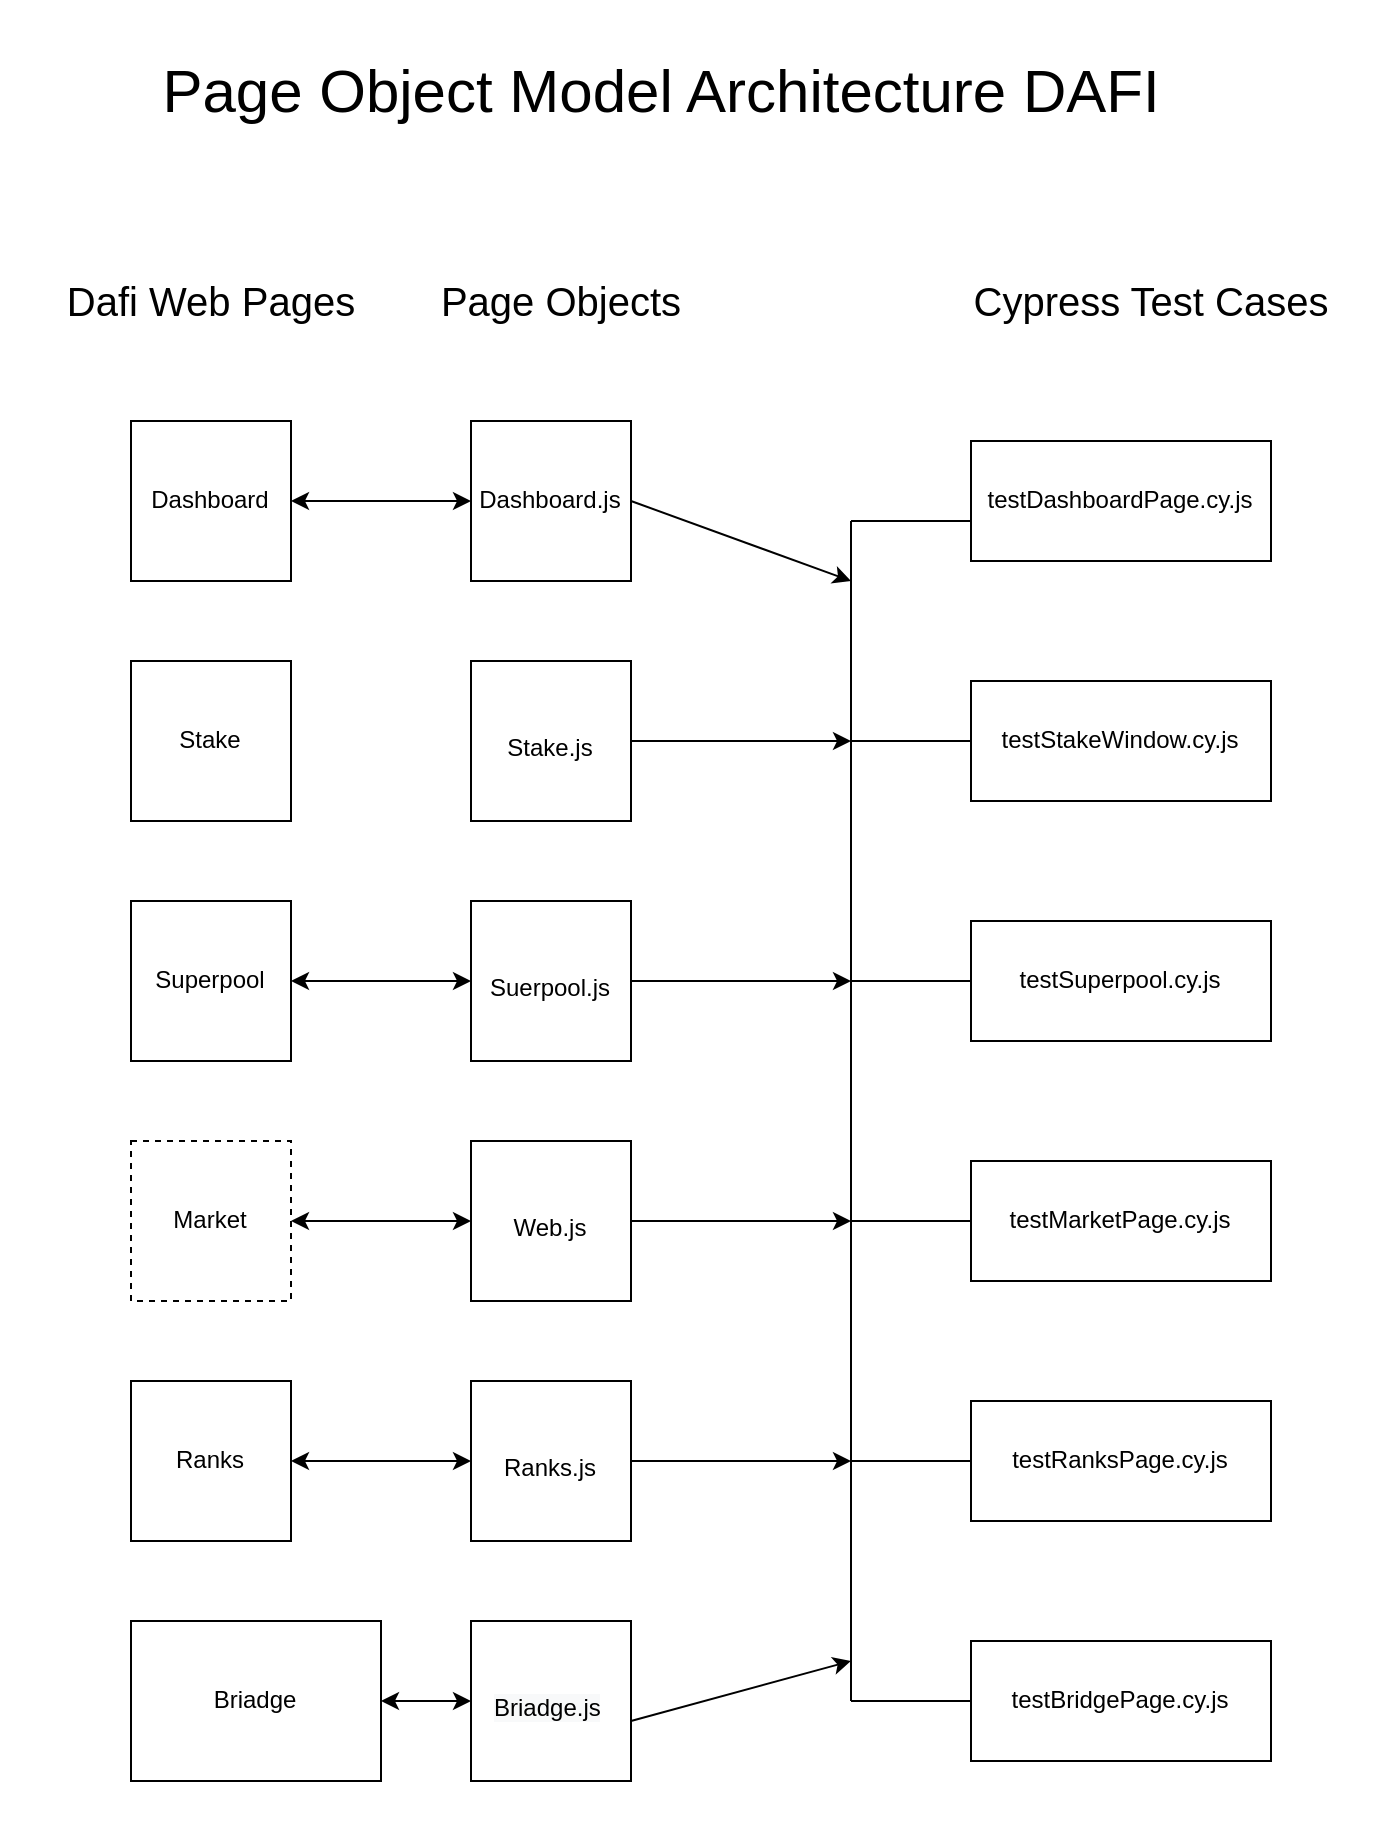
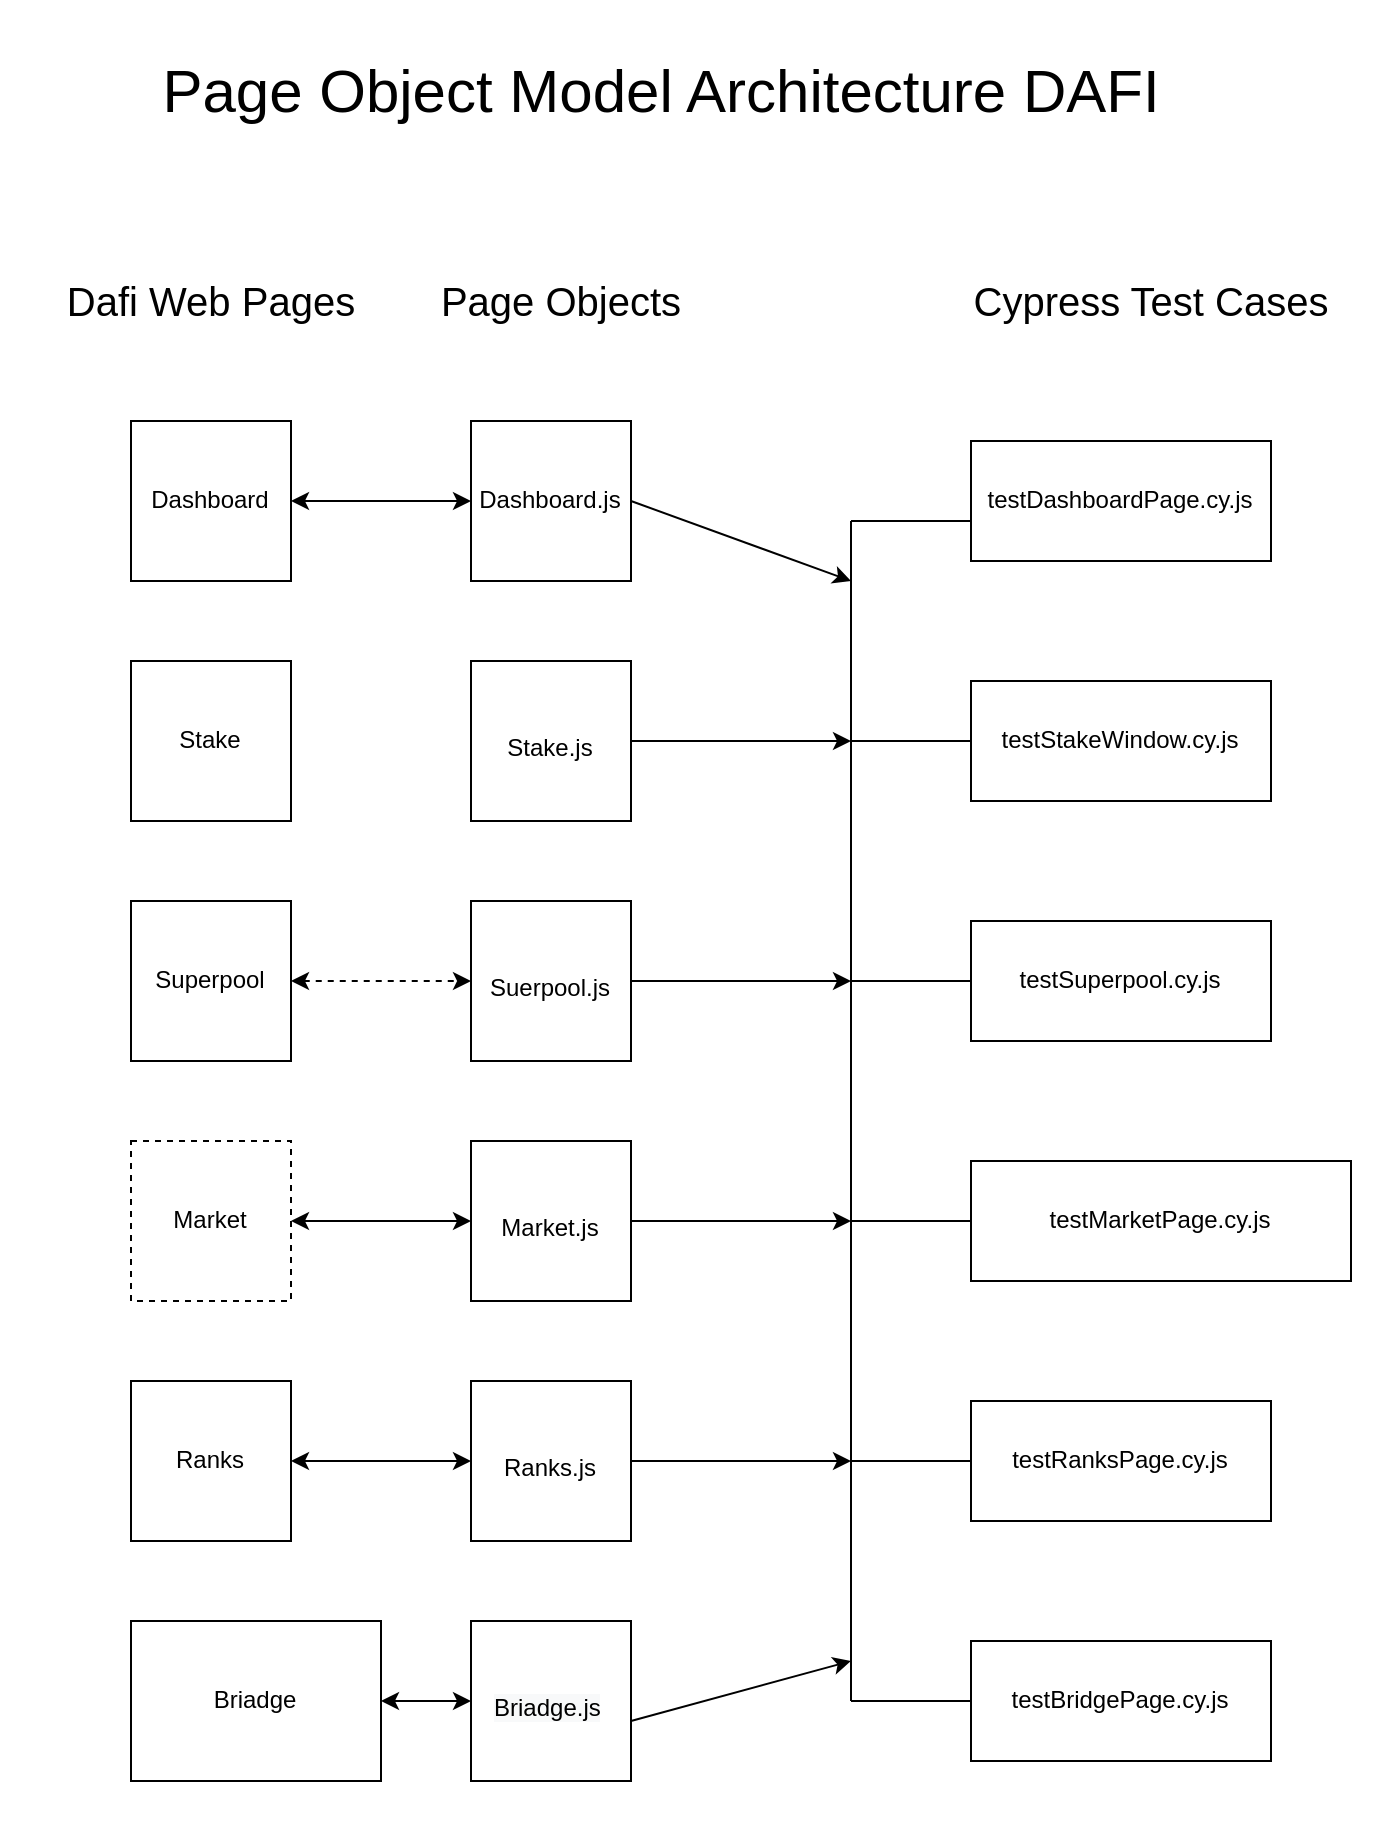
edge "Superpool" -- "Suerpool.js": style solid -> dashed
node "Web.js": label "Web.js" -> "Market.js"
node "testMarketPage.cy.js": size 300x120 -> 380x120
